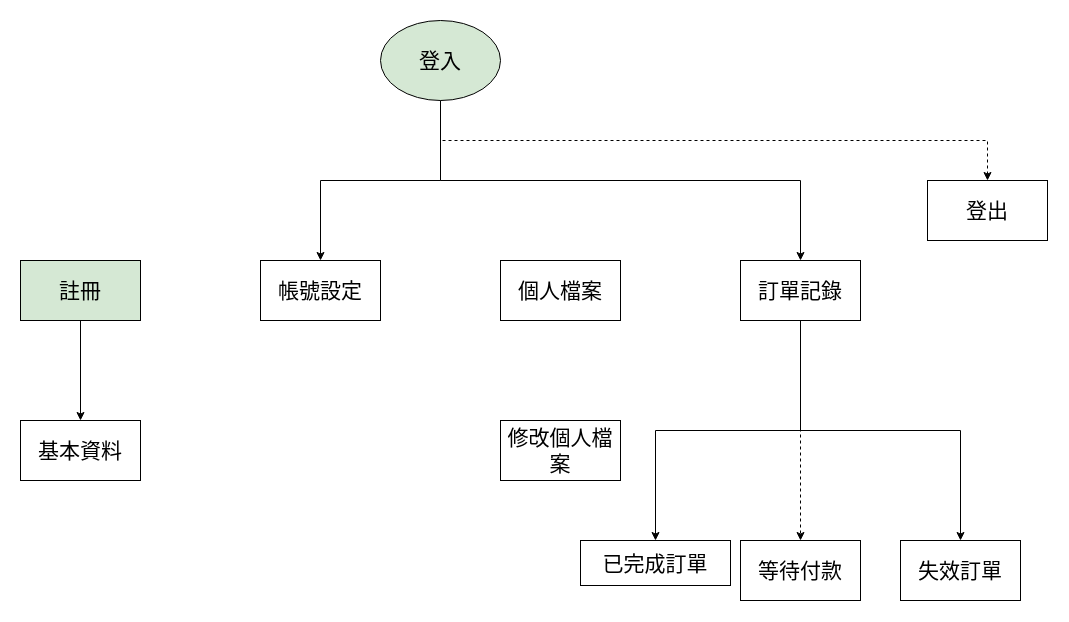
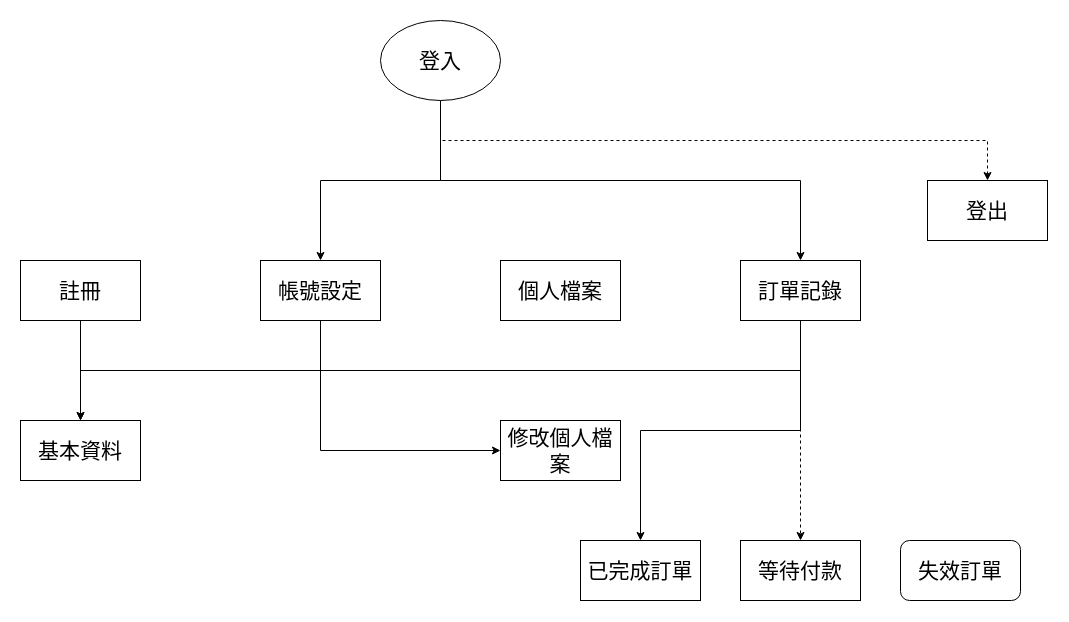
node "登入": fillcolor #d5e8d4 -> #ffffff
node "註冊": fillcolor #d5e8d4 -> #ffffff
edge "訂單記錄" -> "失效訂單": now "訂單記錄" -> "基本資料"
edge "帳號設定" -> "修改個人檔案": added
node "已完成訂單": size 150x45 -> 120x60
node "失效訂單": shape rectangle -> rounded rectangle
